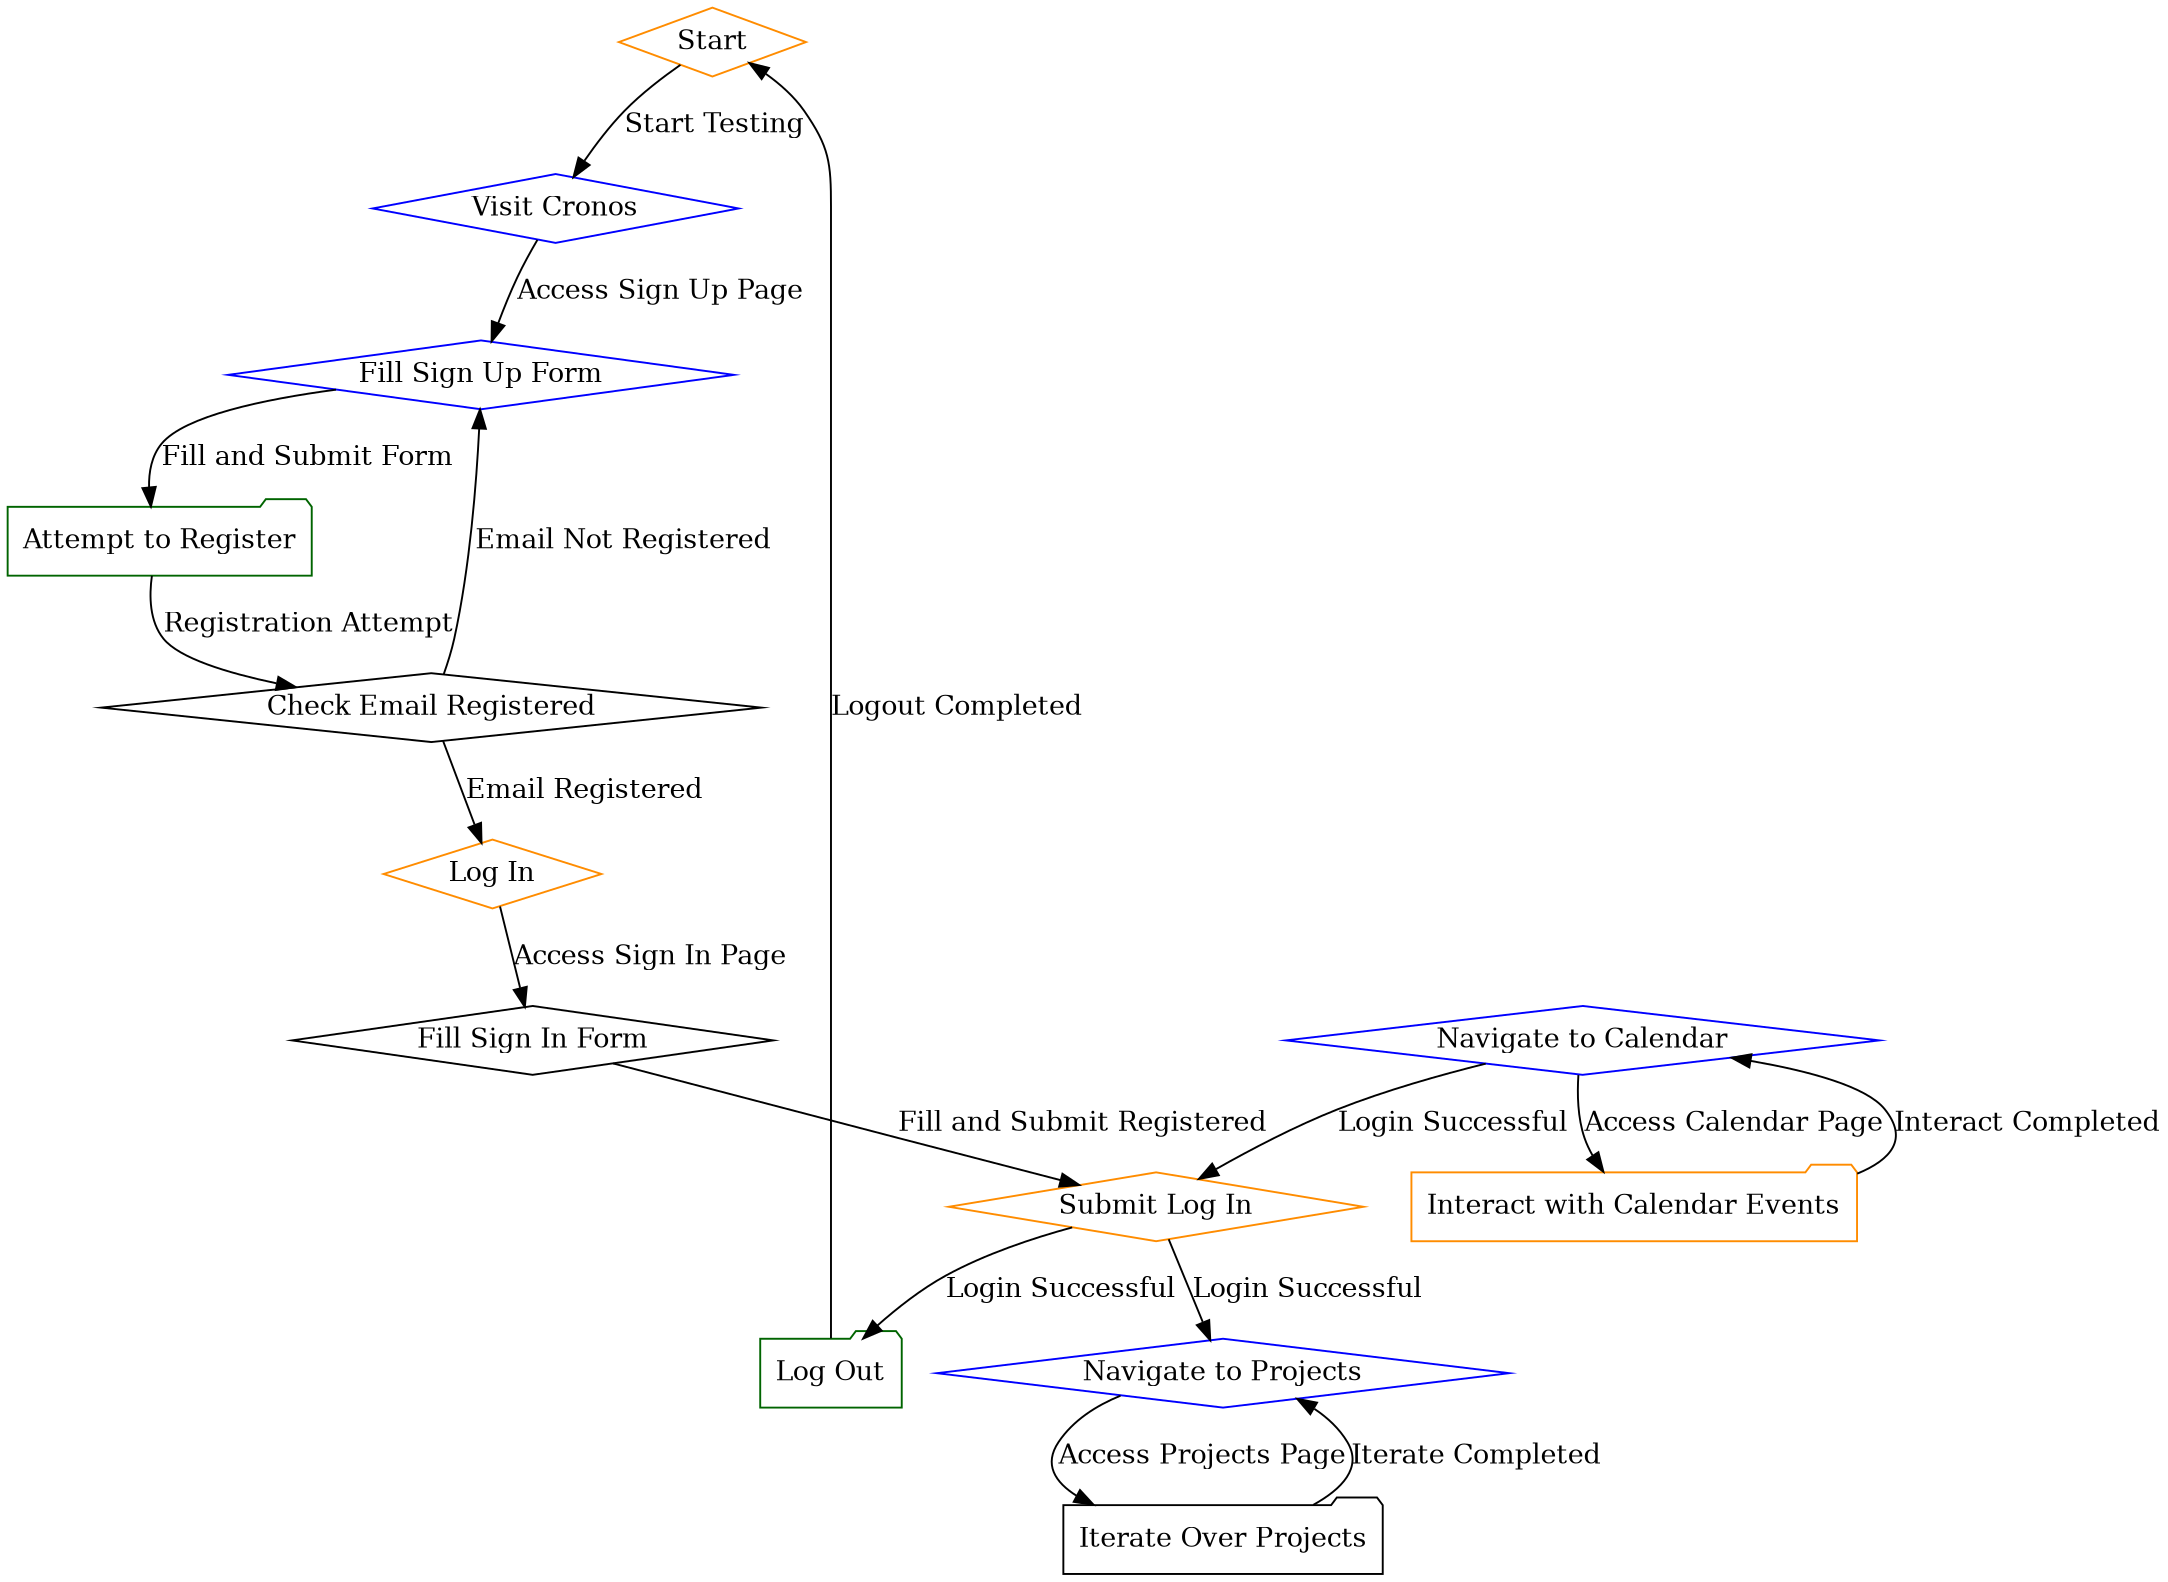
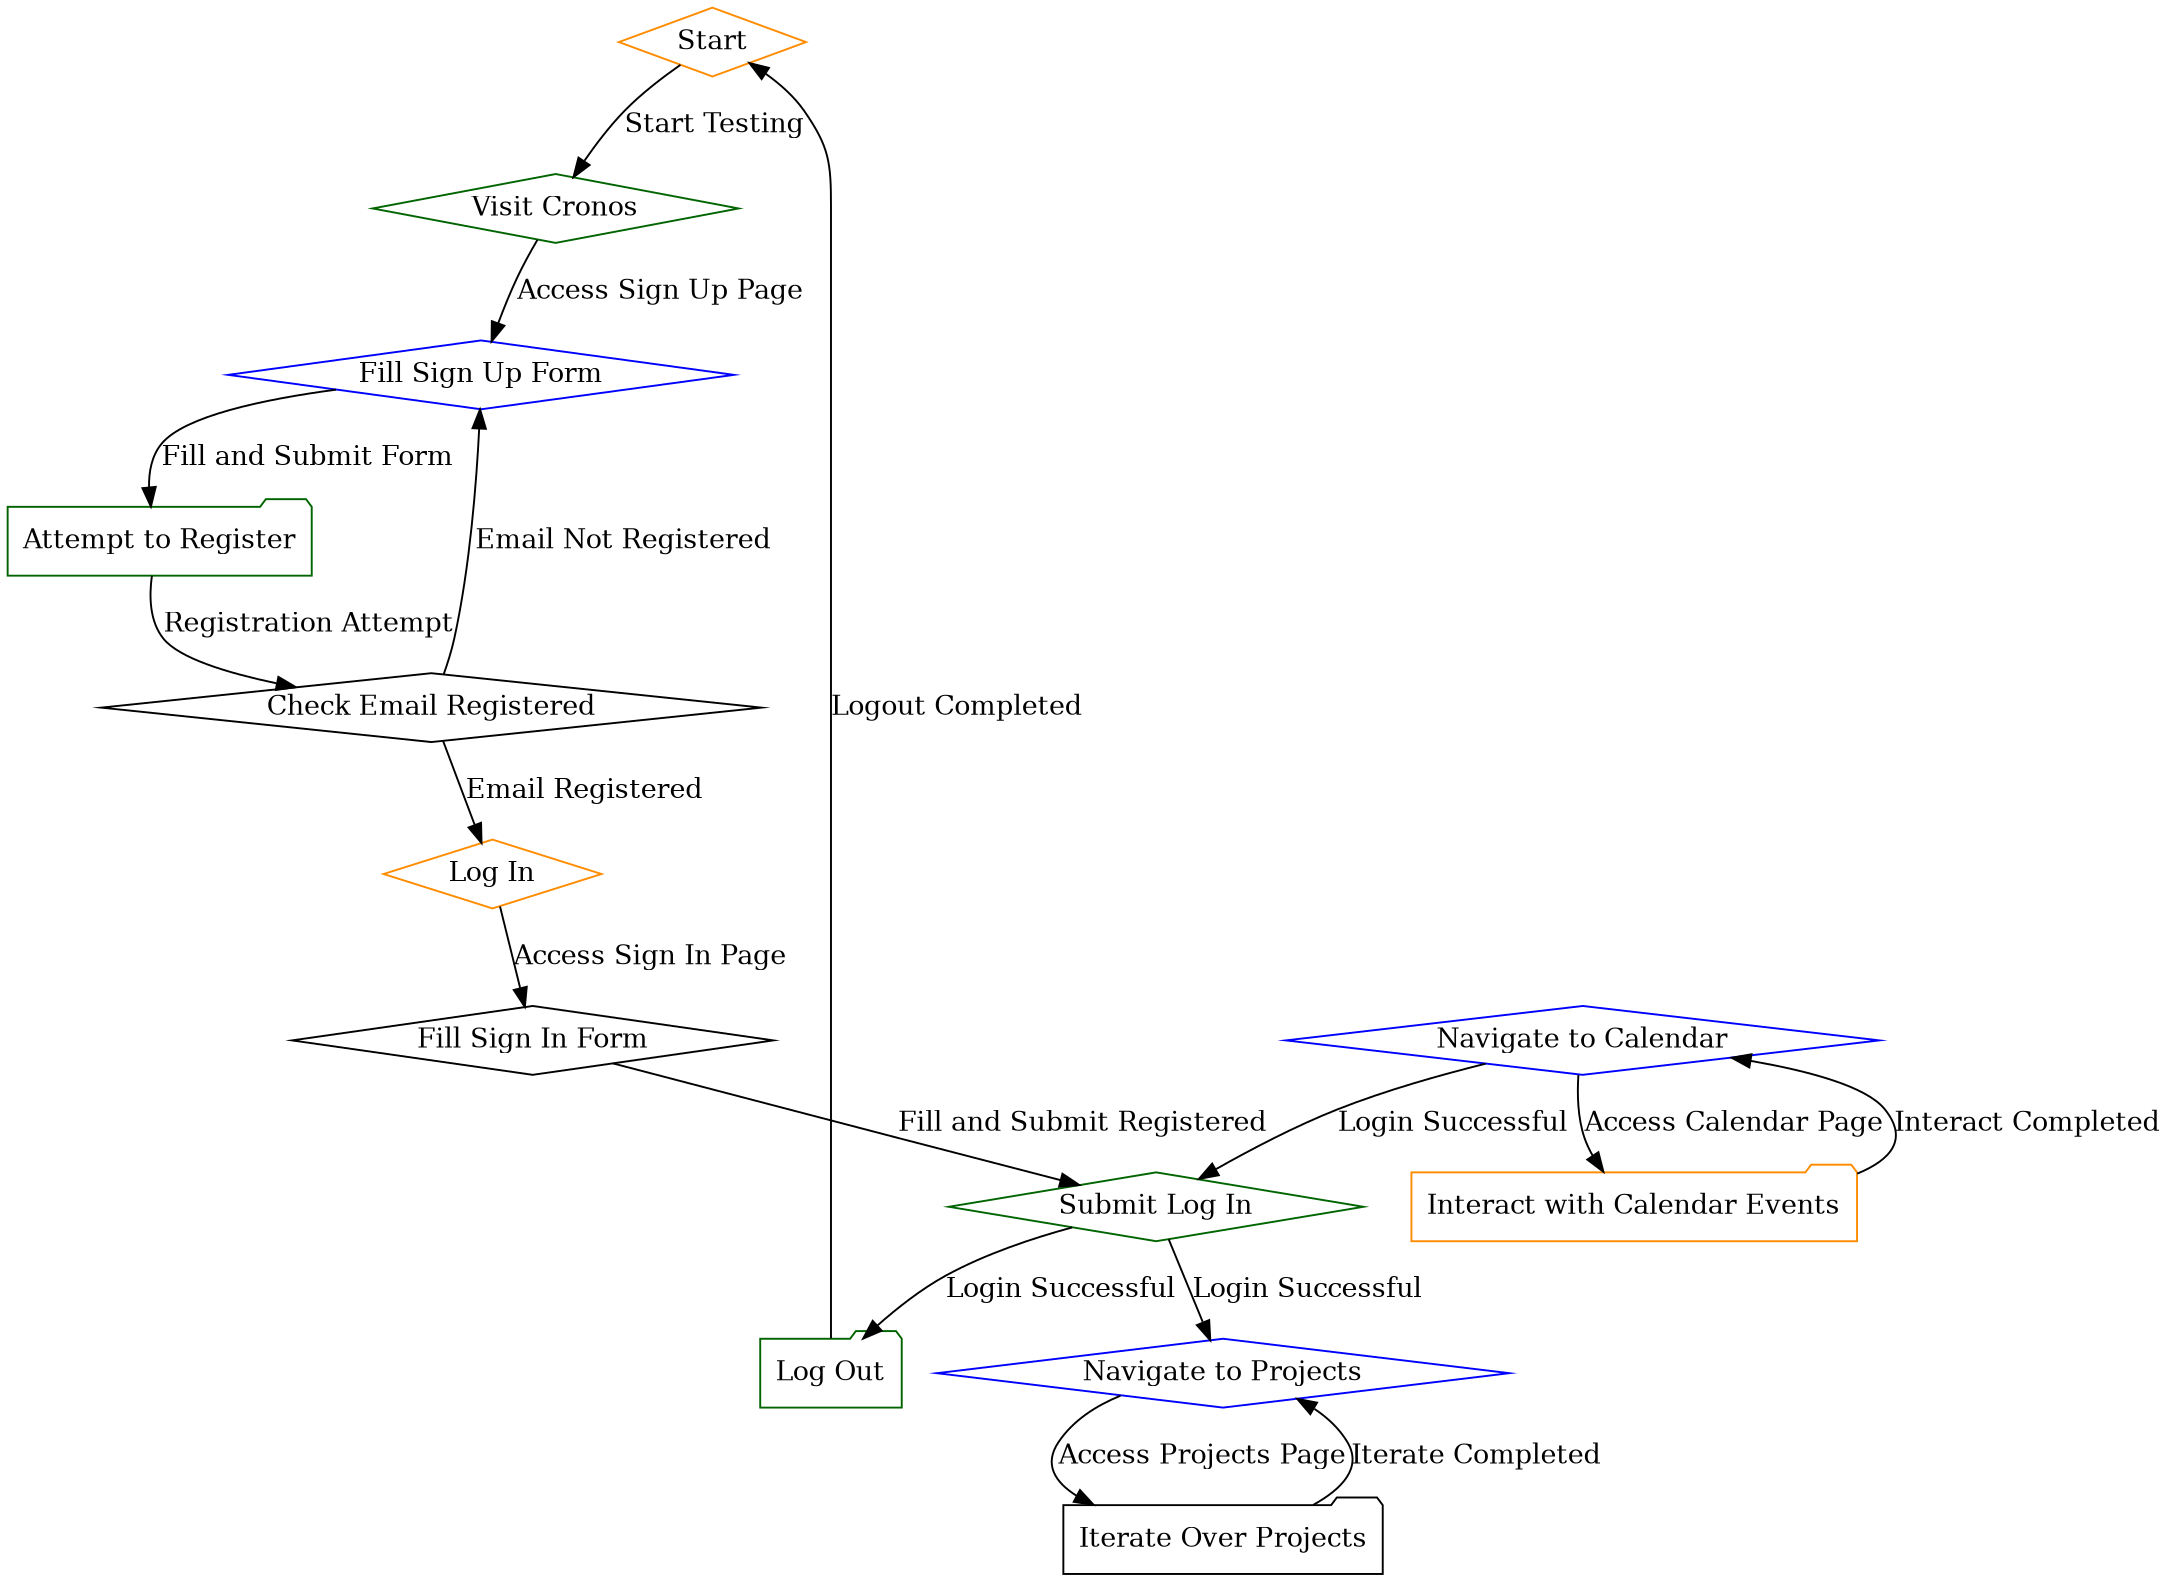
node "Visit Cronos": color blue -> darkgreen
node "Submit Log In": color darkorange -> darkgreen
